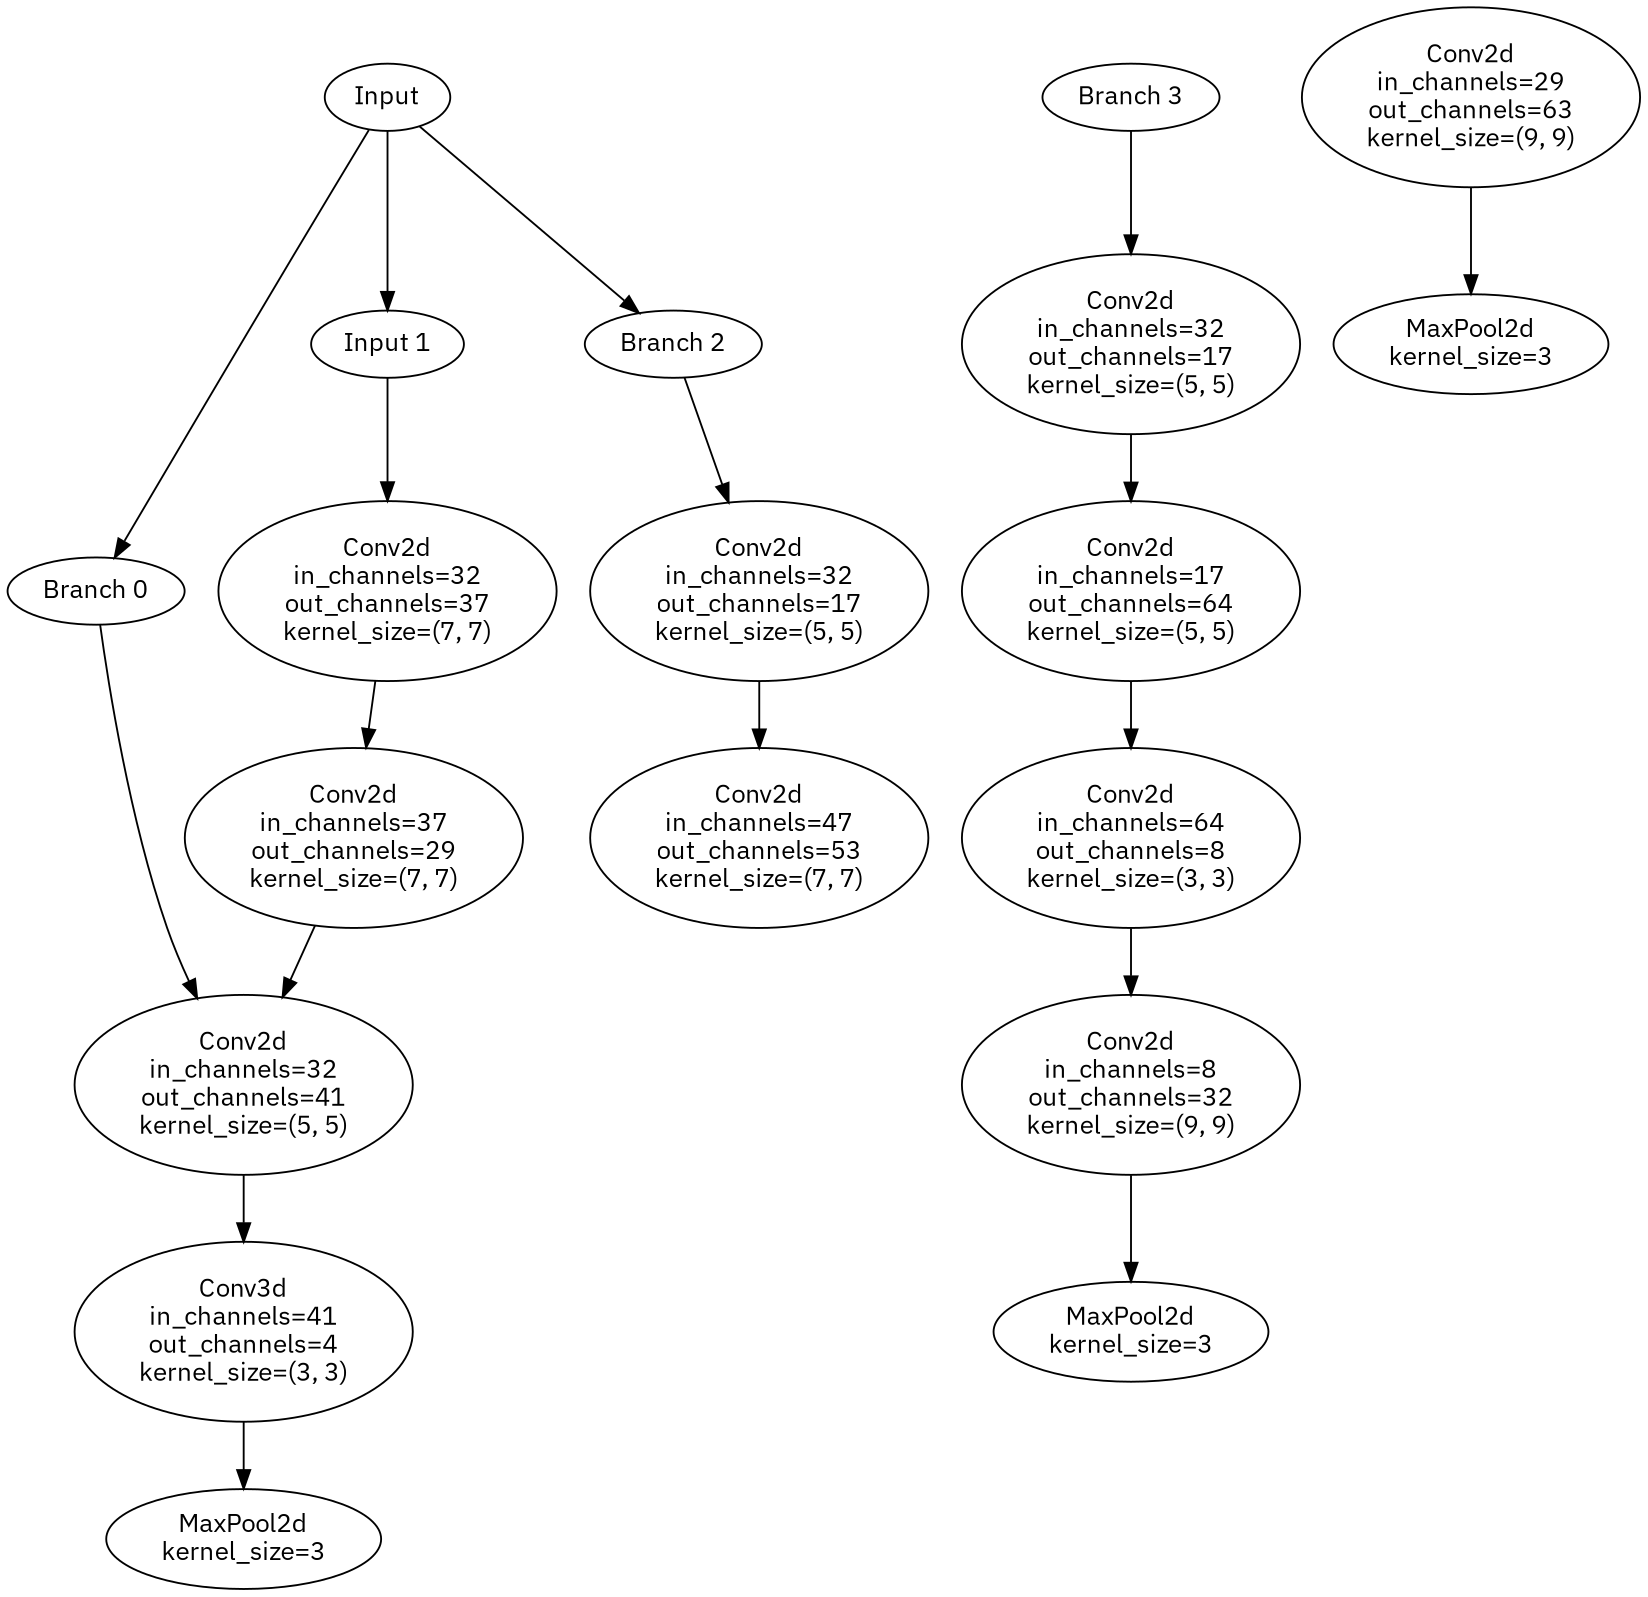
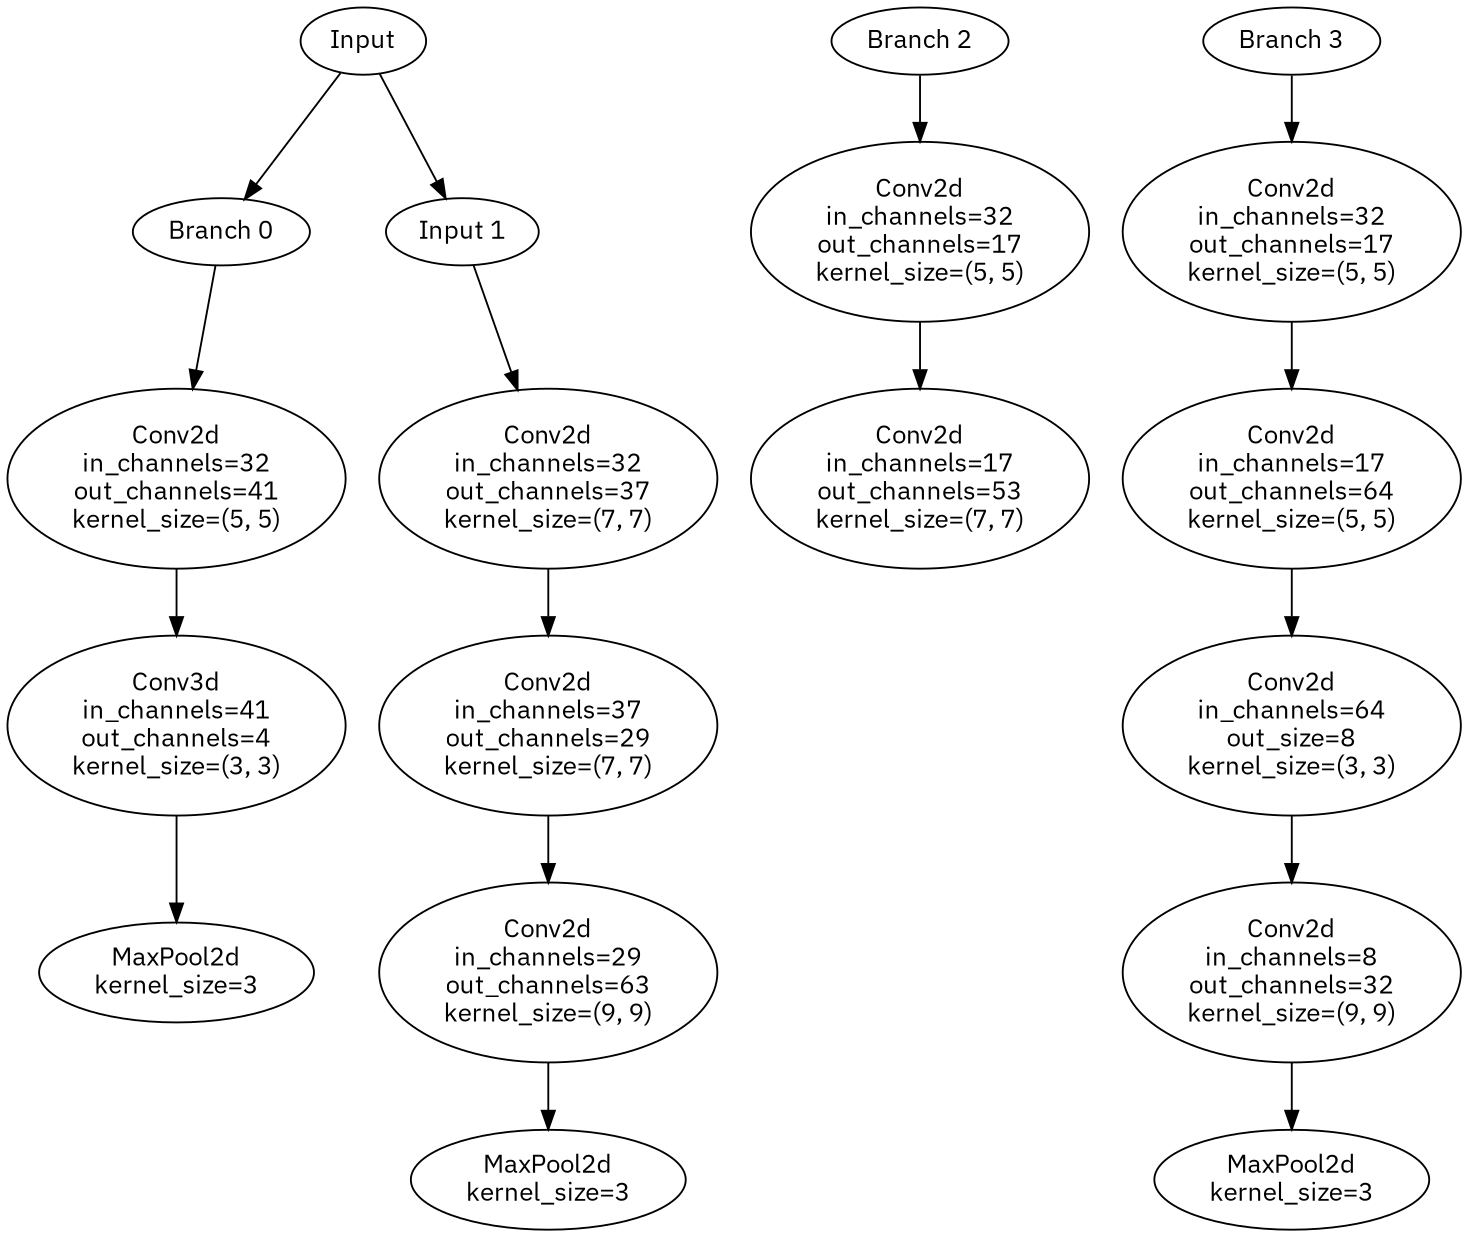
edge "Input" -> "Branch 2": removed
node "Conv2d in_channels=47 out_channels=53 kernel_size=(7, 7)": label "Conv2d in_channels=47 out_channels=53 kernel_size=(7, 7)" -> "Conv2d in_channels=17 out_channels=53 kernel_size=(7, 7)"
node "Conv2d in_channels=64 out_channels=8 kernel_size=(3, 3)": label "Conv2d in_channels=64 out_channels=8 kernel_size=(3, 3)" -> "Conv2d in_channels=64 out_size=8 kernel_size=(3, 3)"
edge "Conv2d in_channels=37 out_channels=29 kernel_size=(7, 7)" -> "Conv2d in_channels=32 out_channels=41 kernel_size=(5, 5)": now "Conv2d in_channels=37 out_channels=29 kernel_size=(7, 7)" -> "Conv2d in_channels=29 out_channels=63 kernel_size=(9, 9)"
